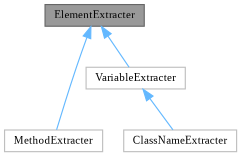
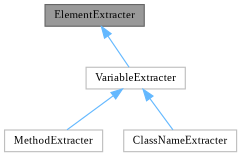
edge "MethodExtracter" -> "ElementExtracter": now "MethodExtracter" -> "VariableExtracter"
